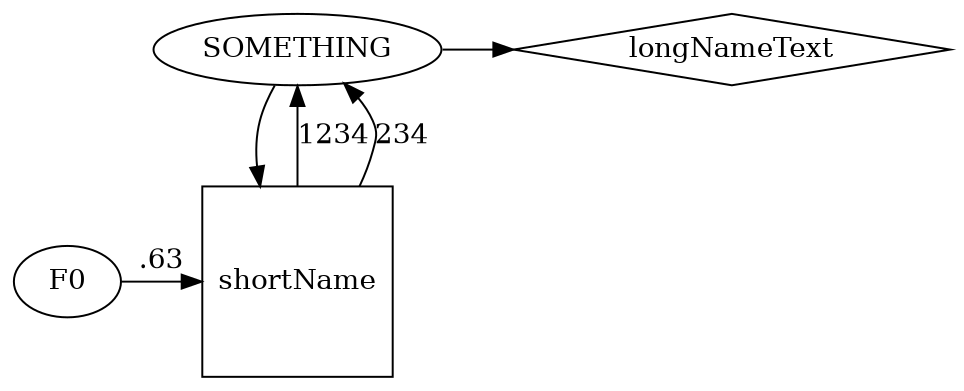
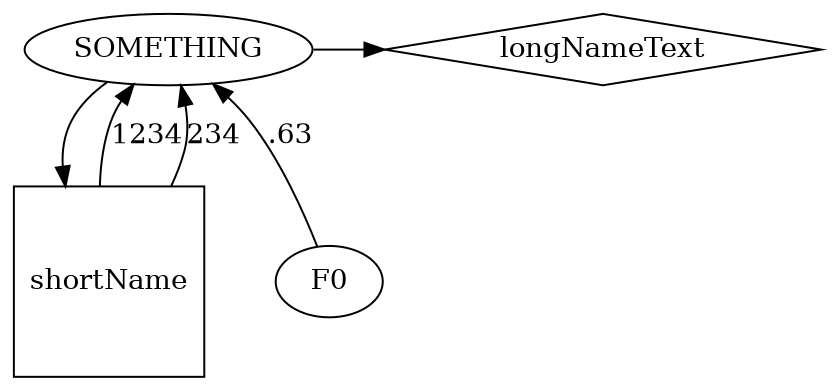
edge "F0" -> "shortName": now "F0" -> "SOMETHING"
